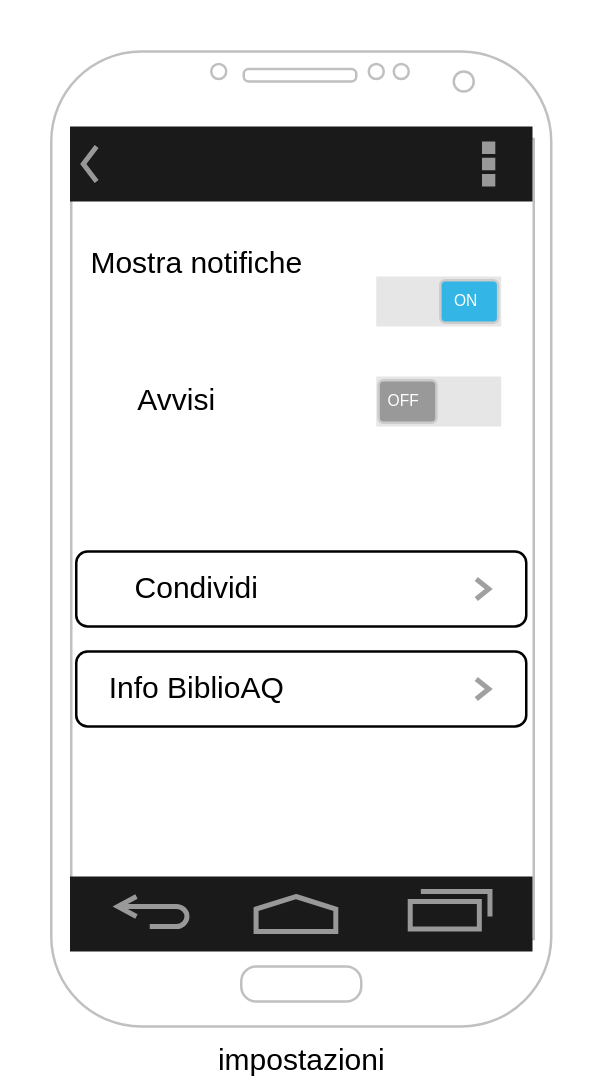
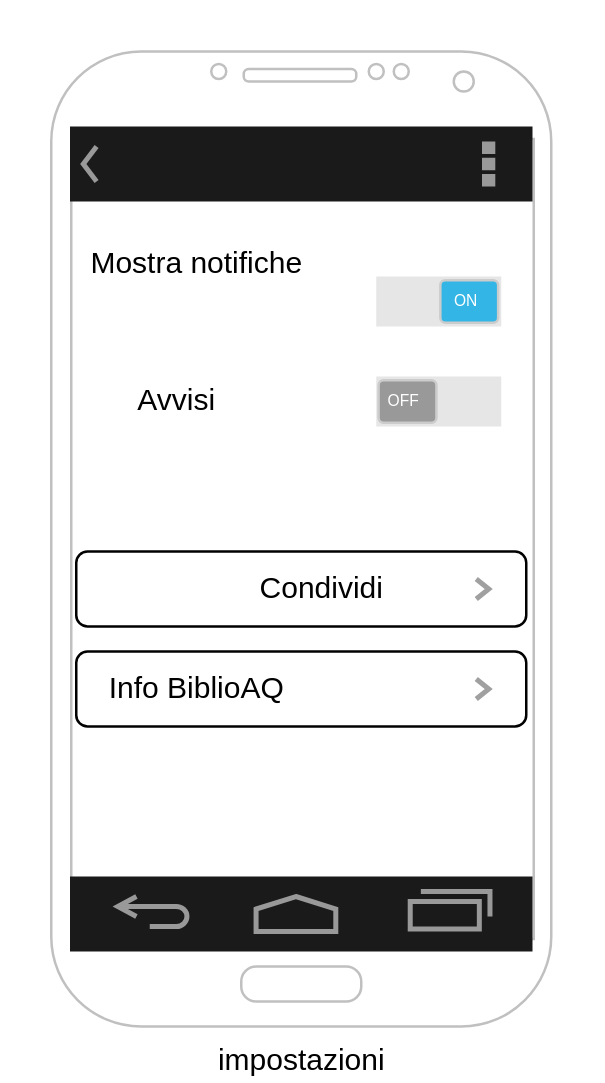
node "Condividi": moved (195, 589) -> (320, 589)
